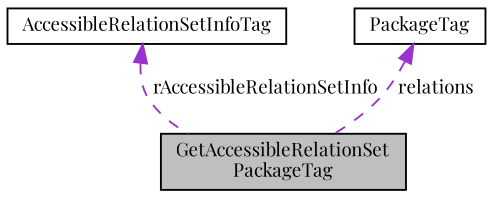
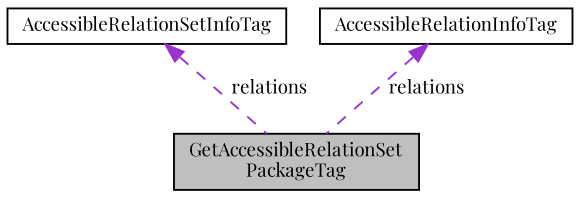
node "PackageTag": label "PackageTag" -> "AccessibleRelationInfoTag"
edge "GetAccessibleRelationSet PackageTag" -> "AccessibleRelationSetInfoTag": label " rAccessibleRelationSetInfo" -> " relations"
